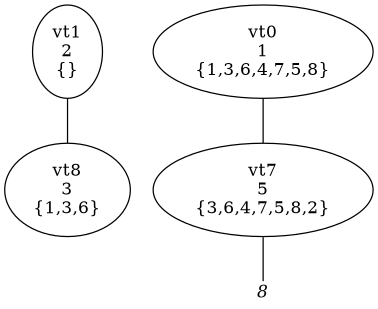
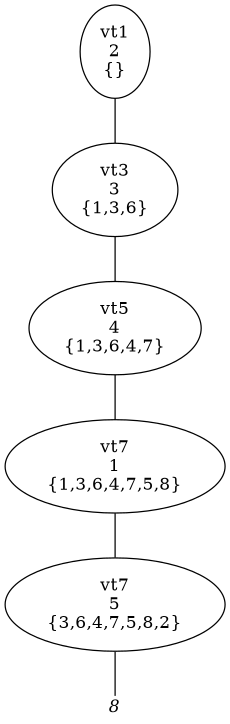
node "vt0 1 {1,3,6,4,7,5,8}": label "vt0 1 {1,3,6,4,7,5,8}" -> "vt7 1 {1,3,6,4,7,5,8}"
node "vt8 3 {1,3,6}": label "vt8 3 {1,3,6}" -> "vt3 3 {1,3,6}"
node "vt5 4 {1,3,6,4,7}": added
